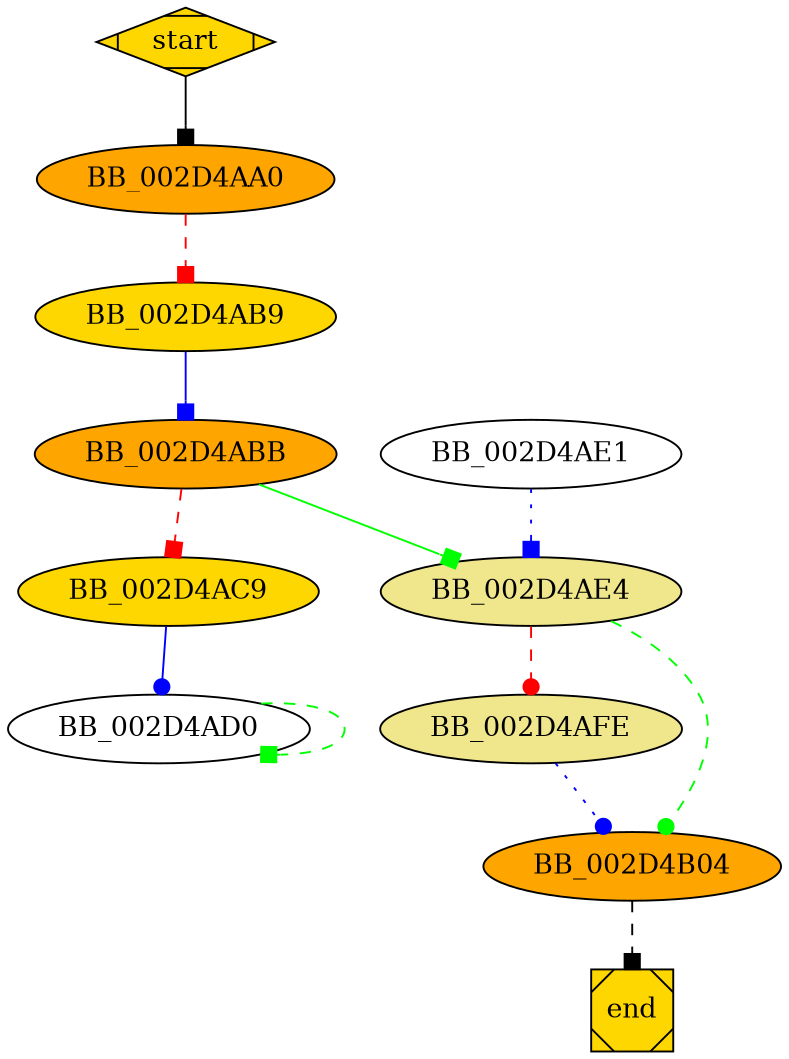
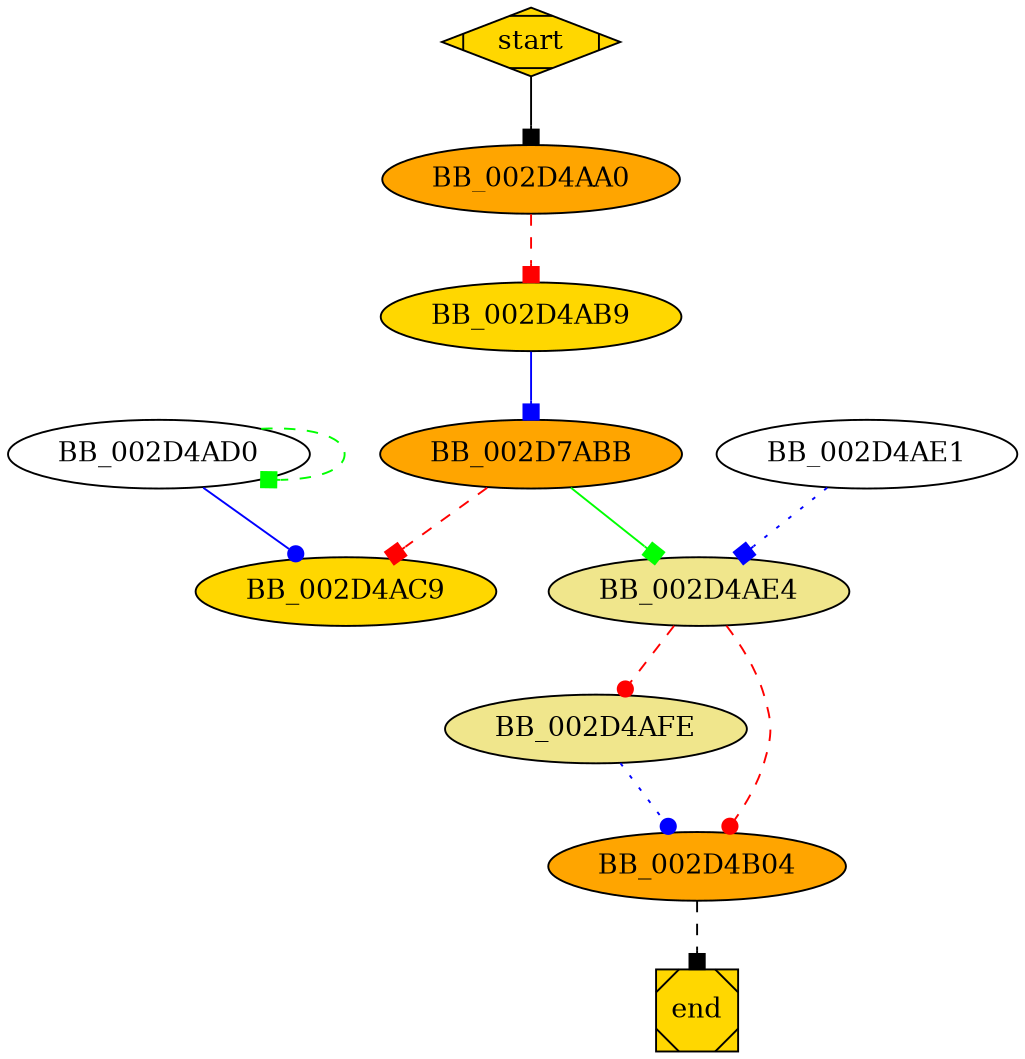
node "BB_002D4ABB": label "BB_002D4ABB" -> "BB_002D7ABB"
edge "BB_002D4AC9" -> "BB_002D4AD0": reversed
edge "BB_002D4AE4" -> "BB_002D4B04": color green -> red
